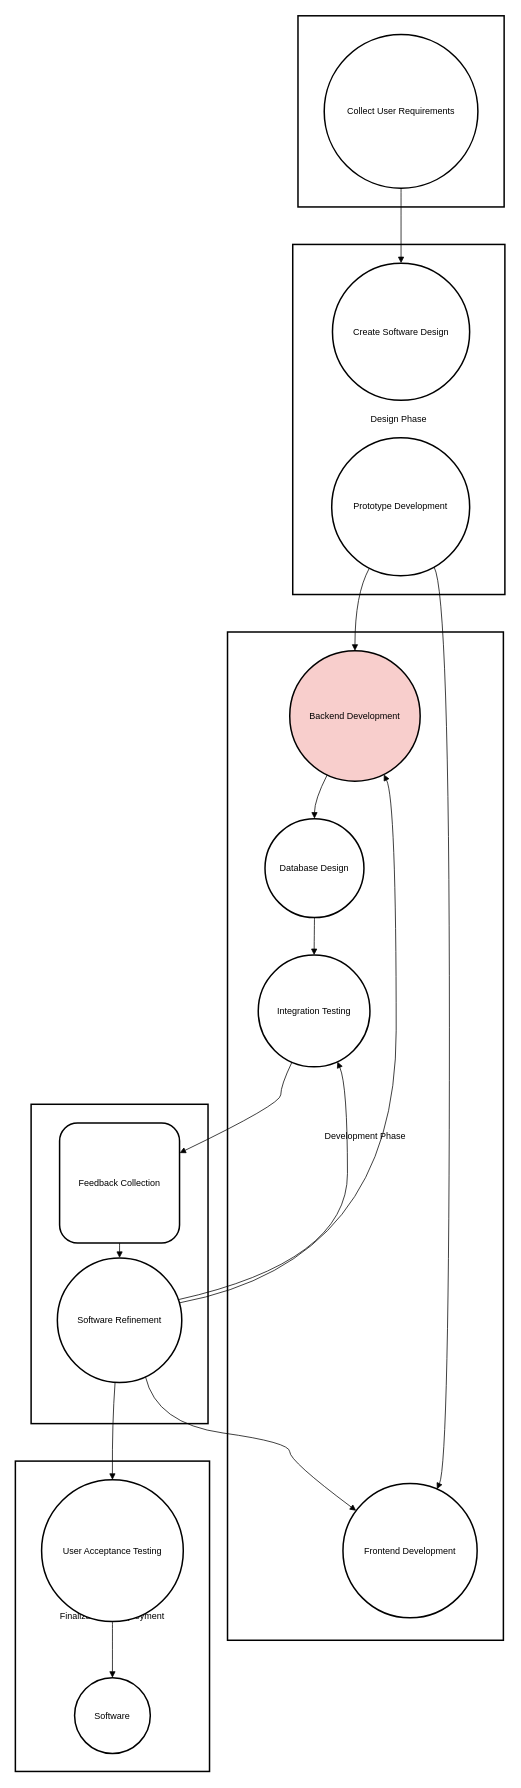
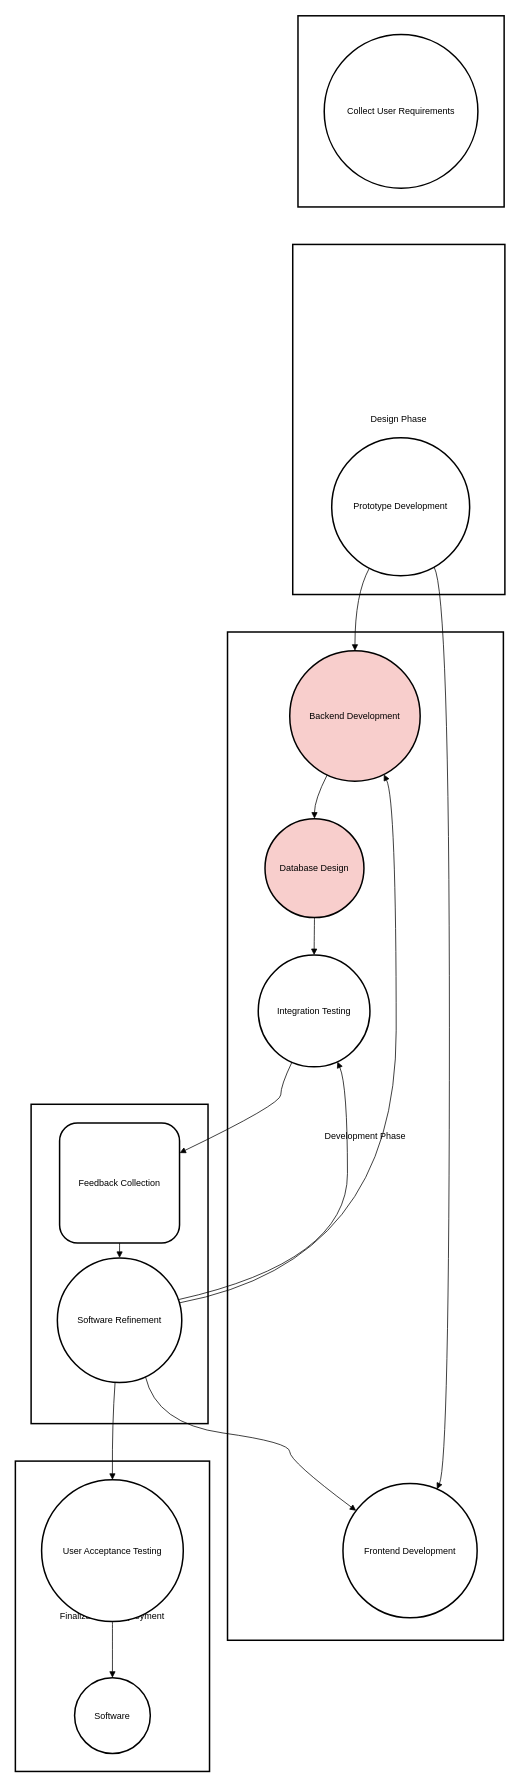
edge "Collect User Requirements" -> "Create Software Design": removed
node "Create Software Design": removed
node "Database Design": fillcolor #ffffff -> #f8cecc
